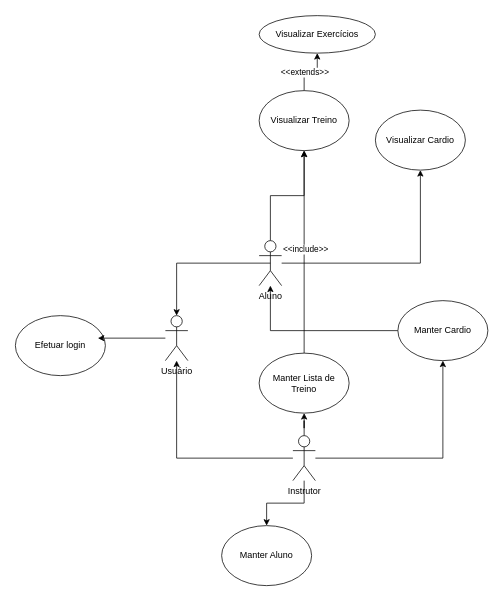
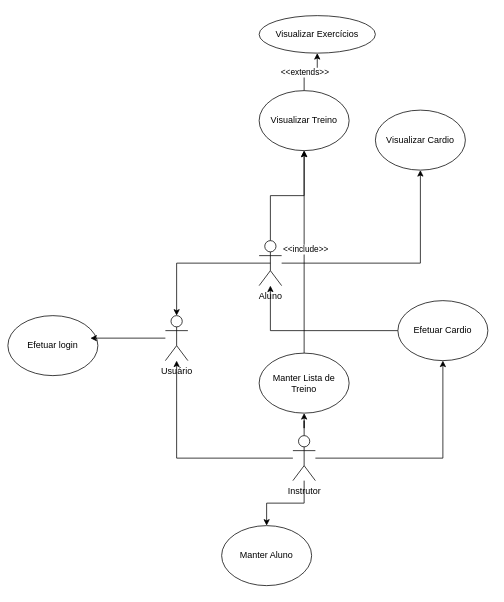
node "Manter Cardio": label "Manter Cardio" -> "Efetuar Cardio"
node "Efetuar login": moved (60, 345) -> (53, 345)
